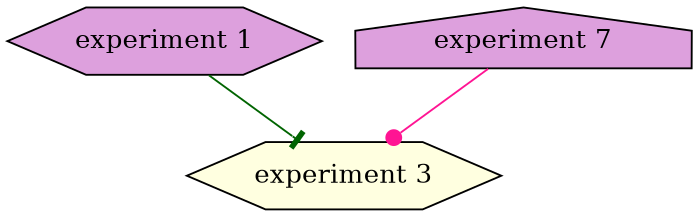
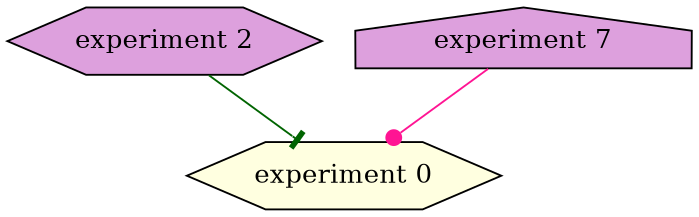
node "experiment 1": label "experiment 1" -> "experiment 2"
node "experiment 3": label "experiment 3" -> "experiment 0"
